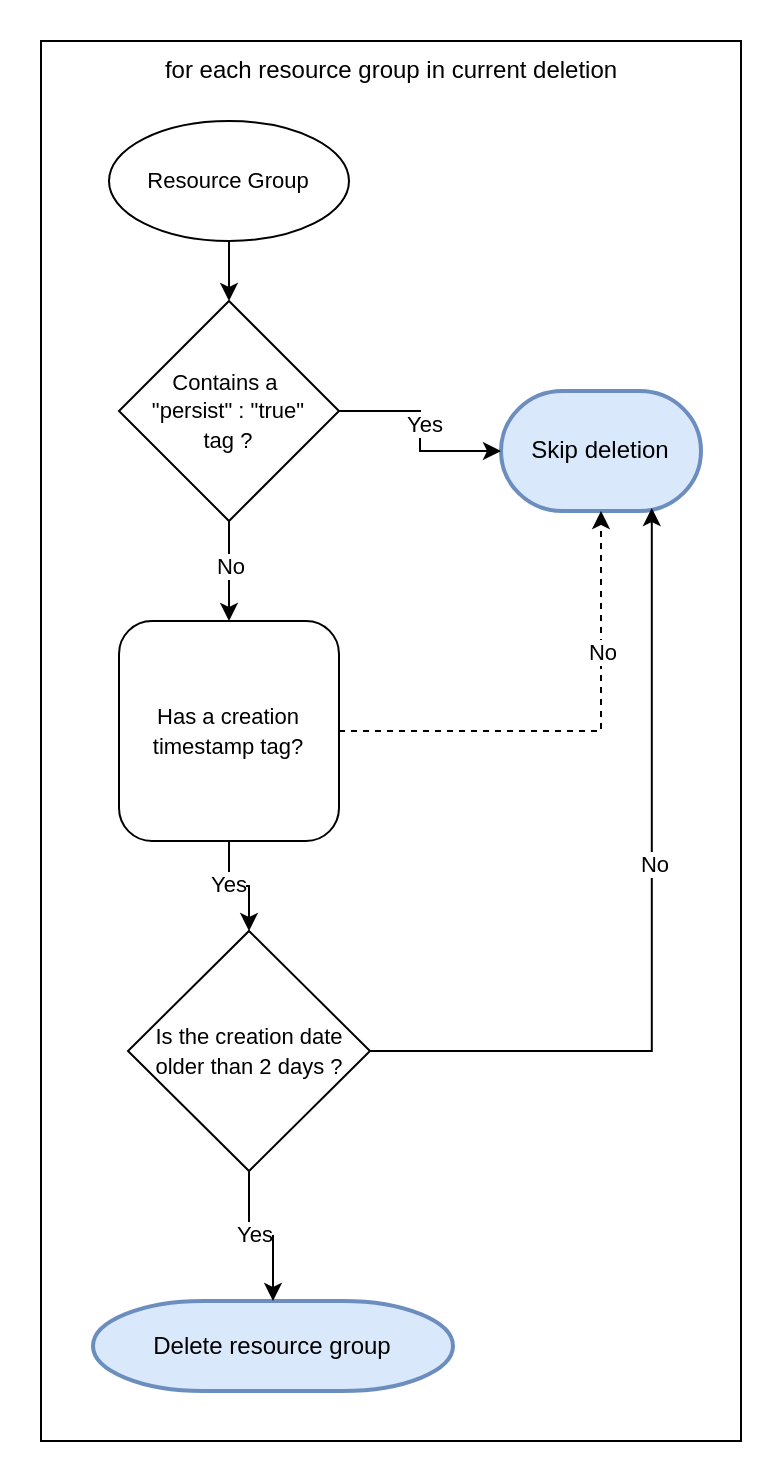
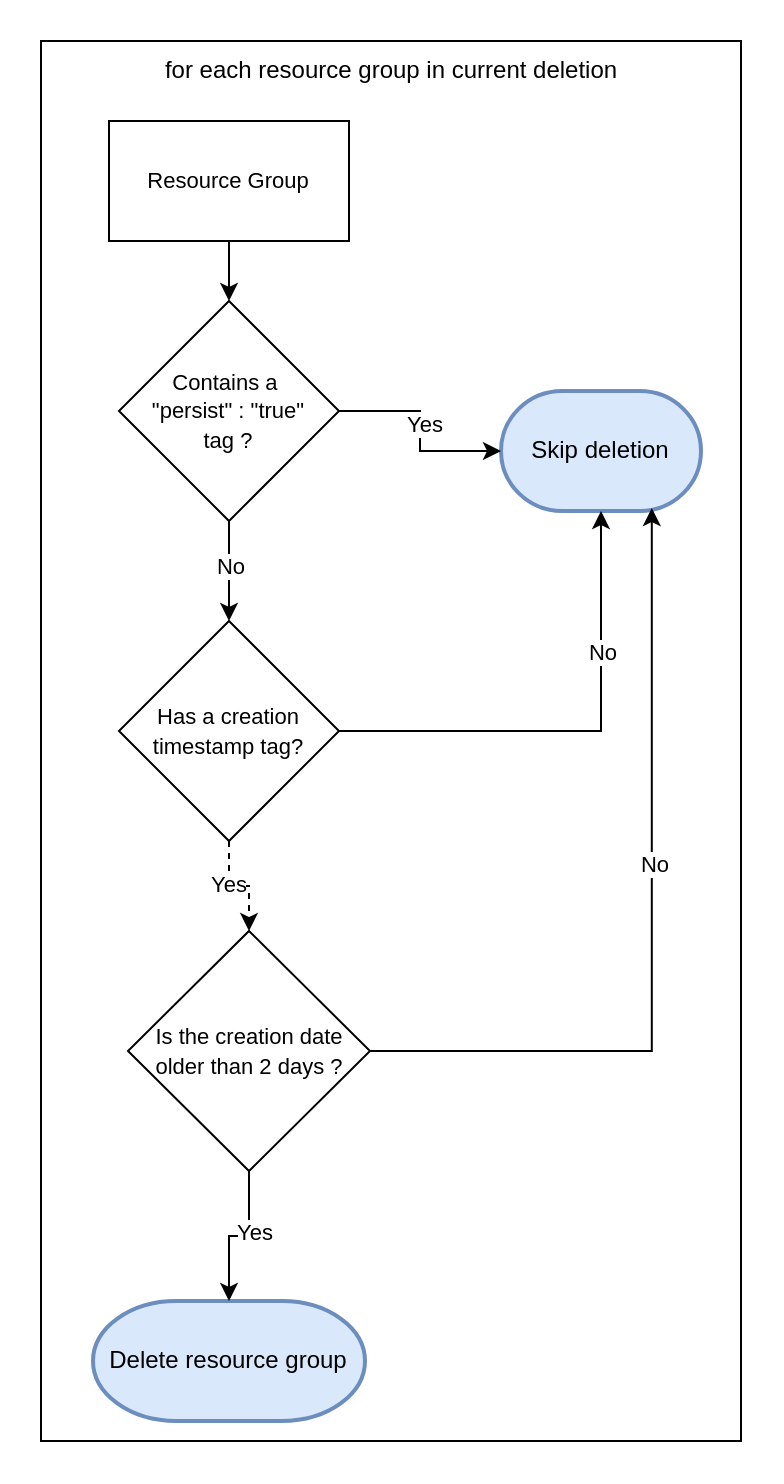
node "Resource Group": shape ellipse -> rectangle
node "Has a creation timestamp tag?": shape rounded rectangle -> diamond
edge "Has a creation timestamp tag?" -> "Skip deletion": style dashed -> solid
edge "Has a creation timestamp tag?" -> "Is the creation date older than 2 days ?": style solid -> dashed
node "Delete resource group": size 360x90 -> 272x120
